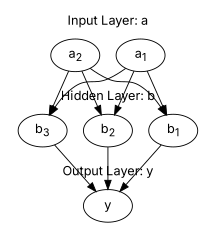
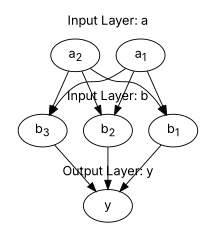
cluster "Hidden Layer: b": label "Hidden Layer: b" -> "Input Layer: b"
